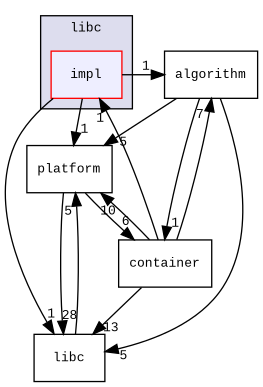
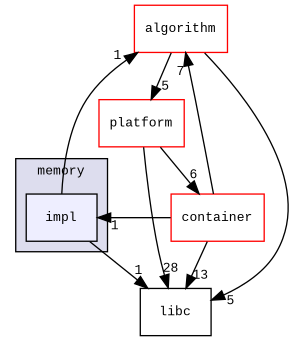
cluster "libc": label "libc" -> "memory"
node "impl": color red -> black
node "algorithm": color black -> red
edge "impl" -> "platform": removed
edge "algorithm" -> "container": removed
node "platform": color black -> red
edge "container" -> "platform": removed
node "container": color black -> red
edge "libc" -> "platform": removed
